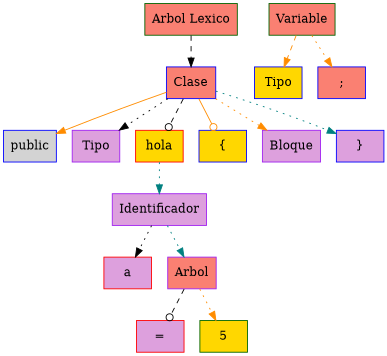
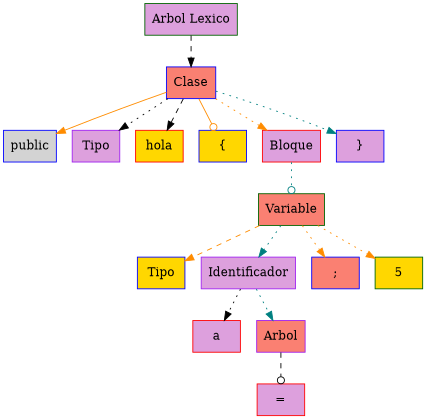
node "Arbol Lexico": fillcolor salmon -> plum
edge "Clase" -> "hola": arrowhead odot -> normal
node "Bloque": color purple -> red
edge "hola" -> "Identificador": now "Variable" -> "Identificador"
edge "Bloque" -> "Variable": added
edge "Arbol" -> "5": now "Variable" -> "5"
